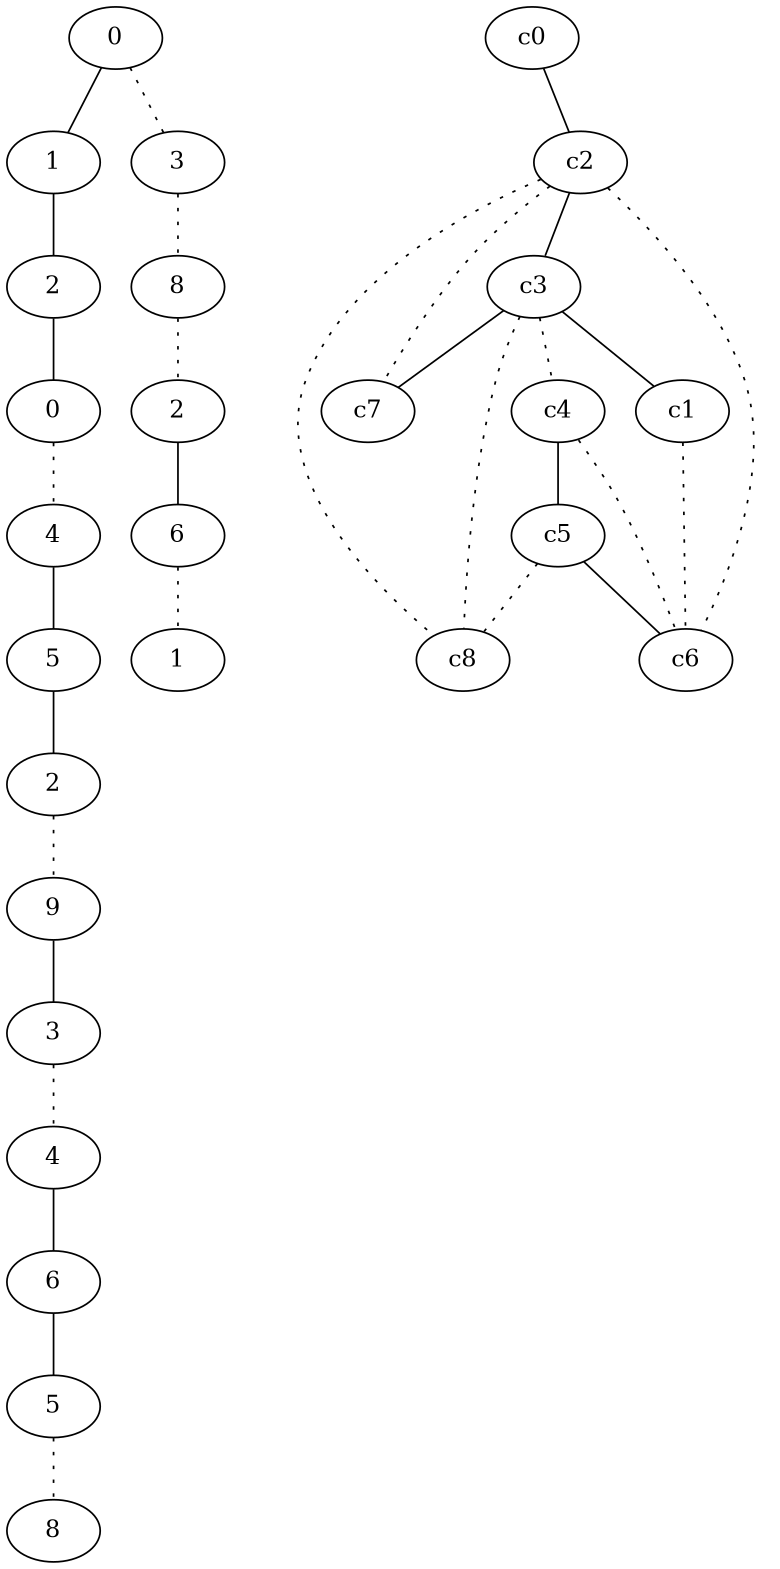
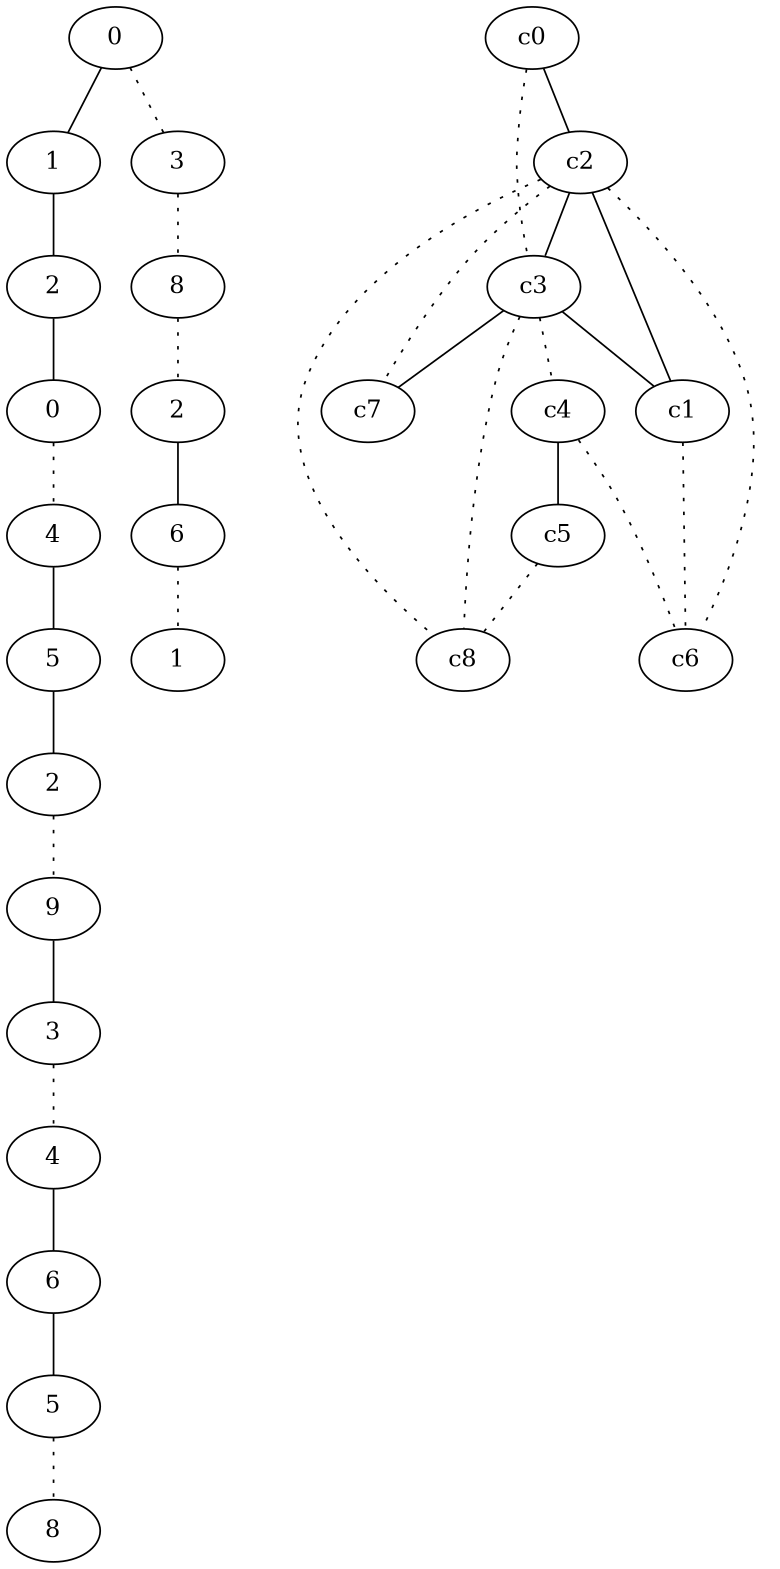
edge "c0" -- "c3": added
edge "c2" -- "c1": added
edge "c5" -- "c6": removed
